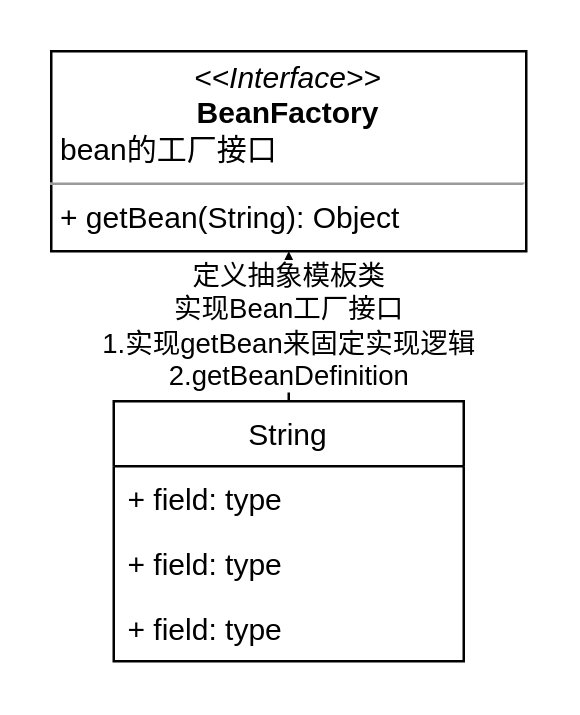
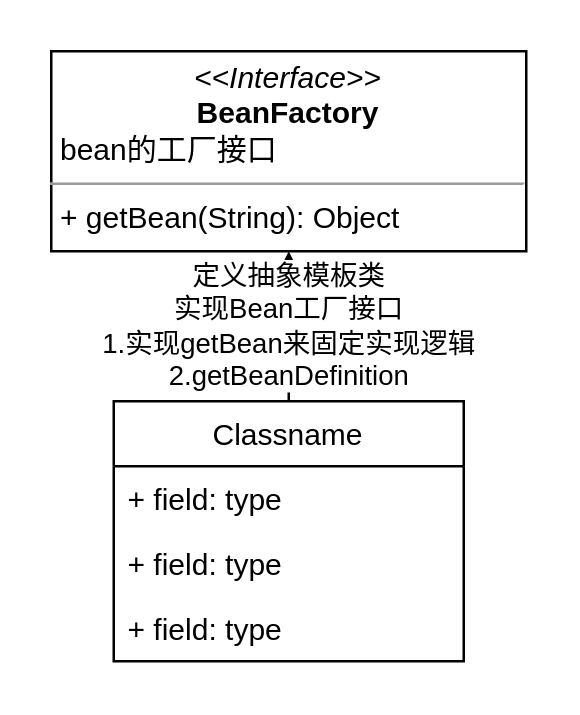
node "String": label "String" -> "Classname"
